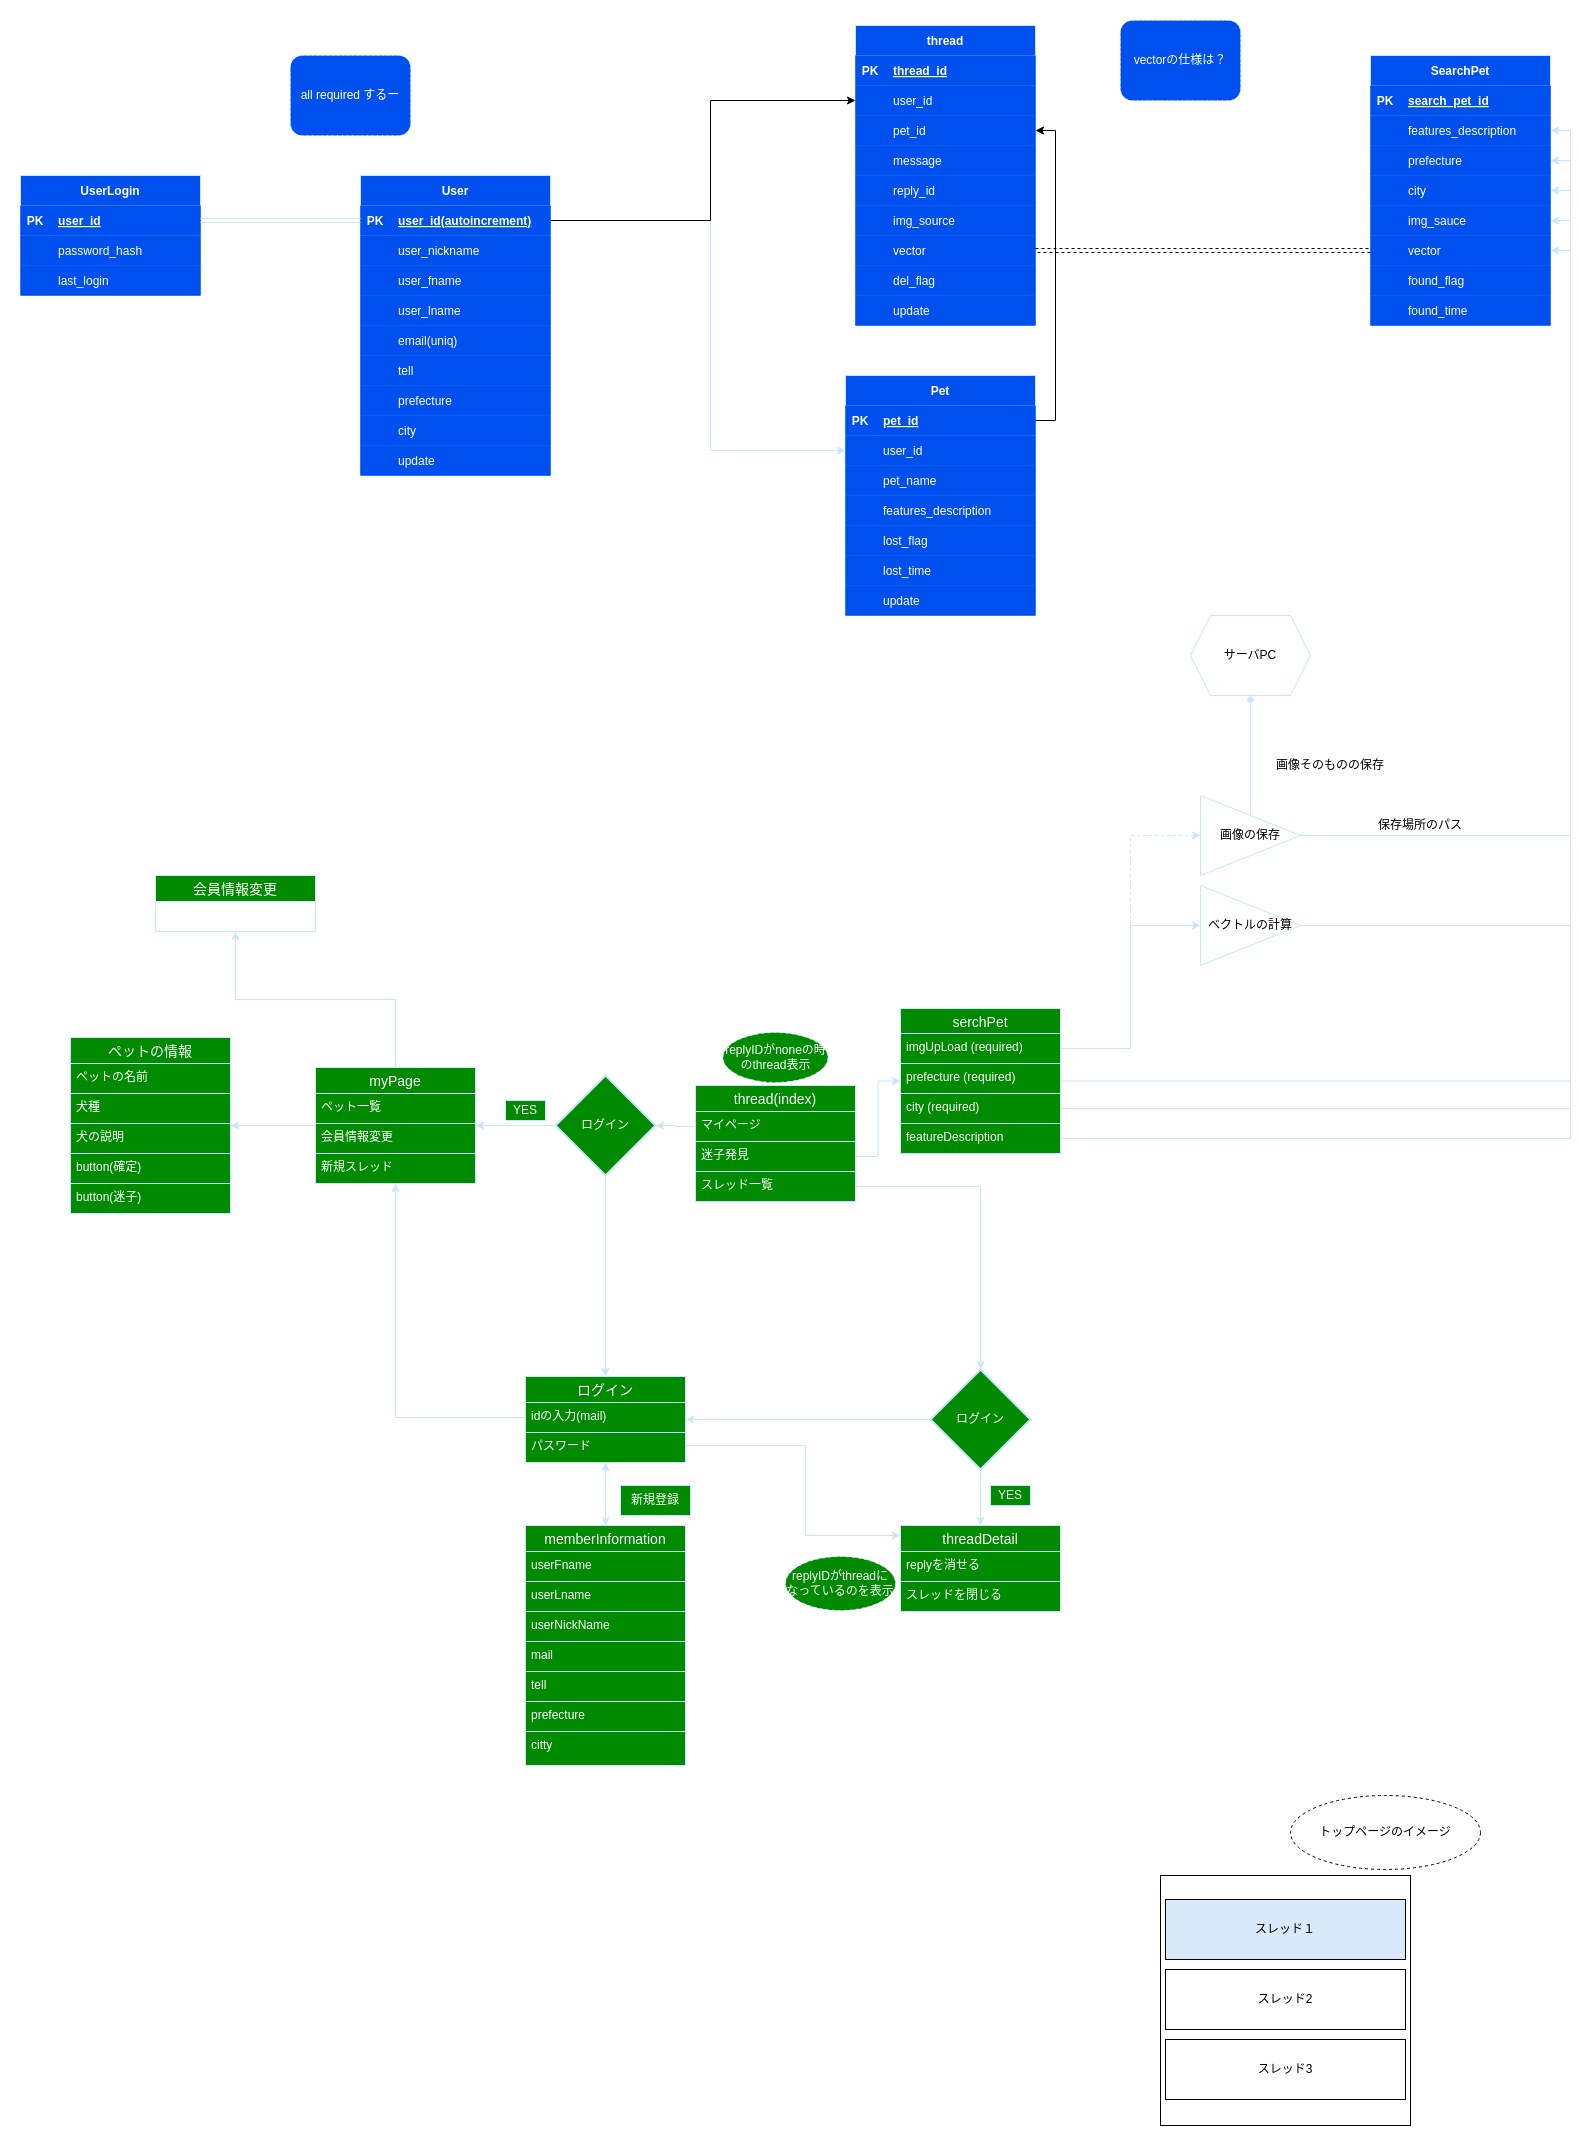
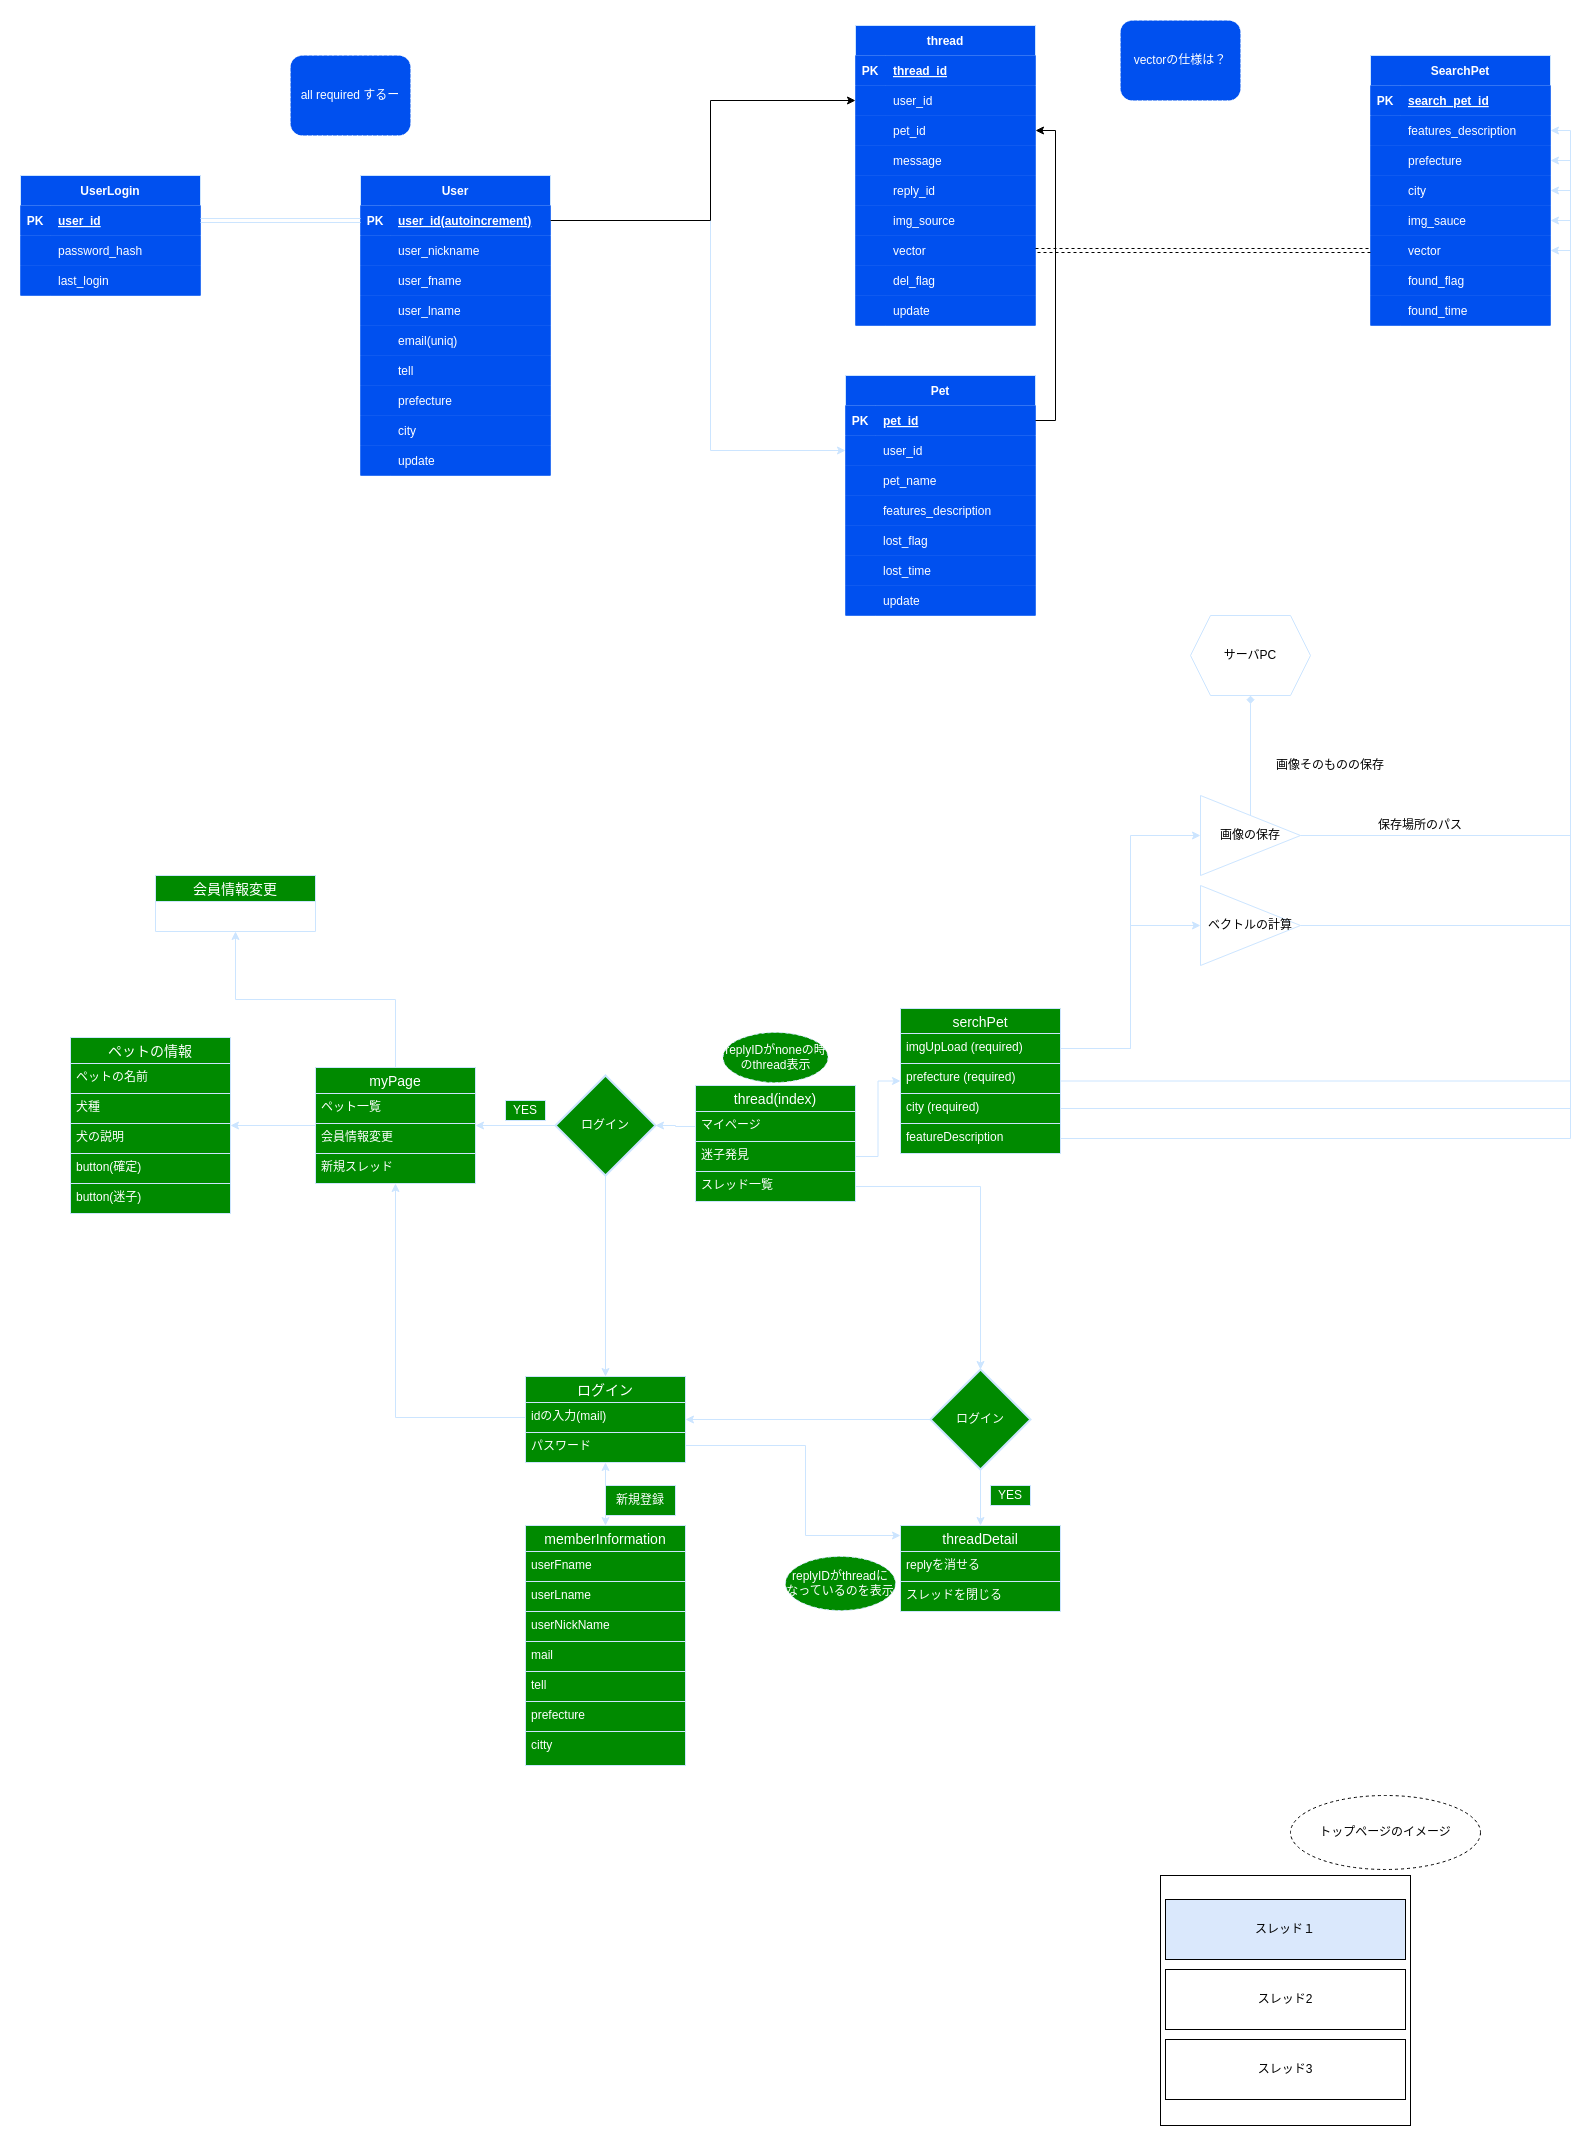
edge "imgUpLoad (required)" -> "画像の保存": style dashed -> solid
node "新規登録": moved (656, 1501) -> (641, 1501)
